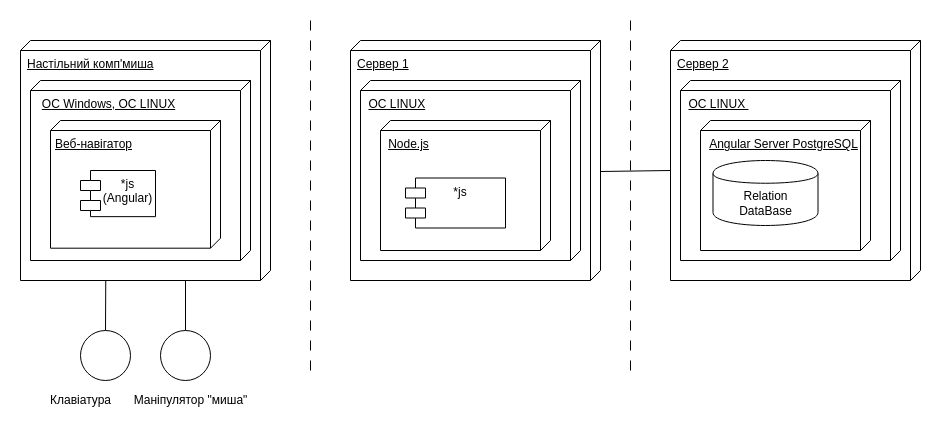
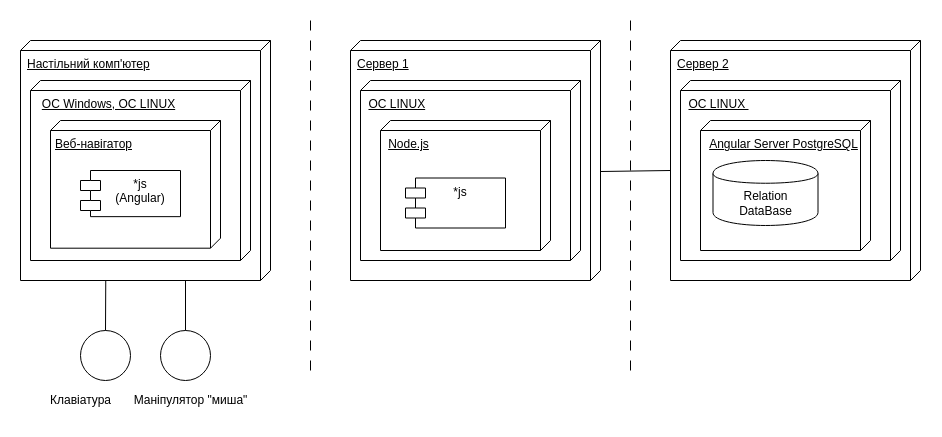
node "Настільний комп'миша": label "Настільний комп'миша" -> "Настільний комп'ютер"
node "*js (Angular)": size 75x46 -> 100x46
